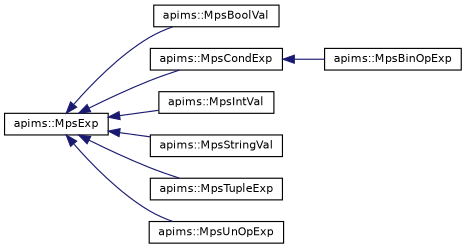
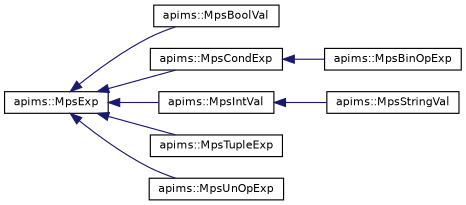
edge "apims::MpsStringVal" -> "apims::MpsExp": now "apims::MpsStringVal" -> "apims::MpsIntVal"
